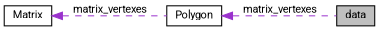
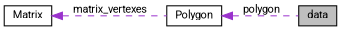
edge "data" -> "Polygon": label " matrix_vertexes" -> " polygon"
